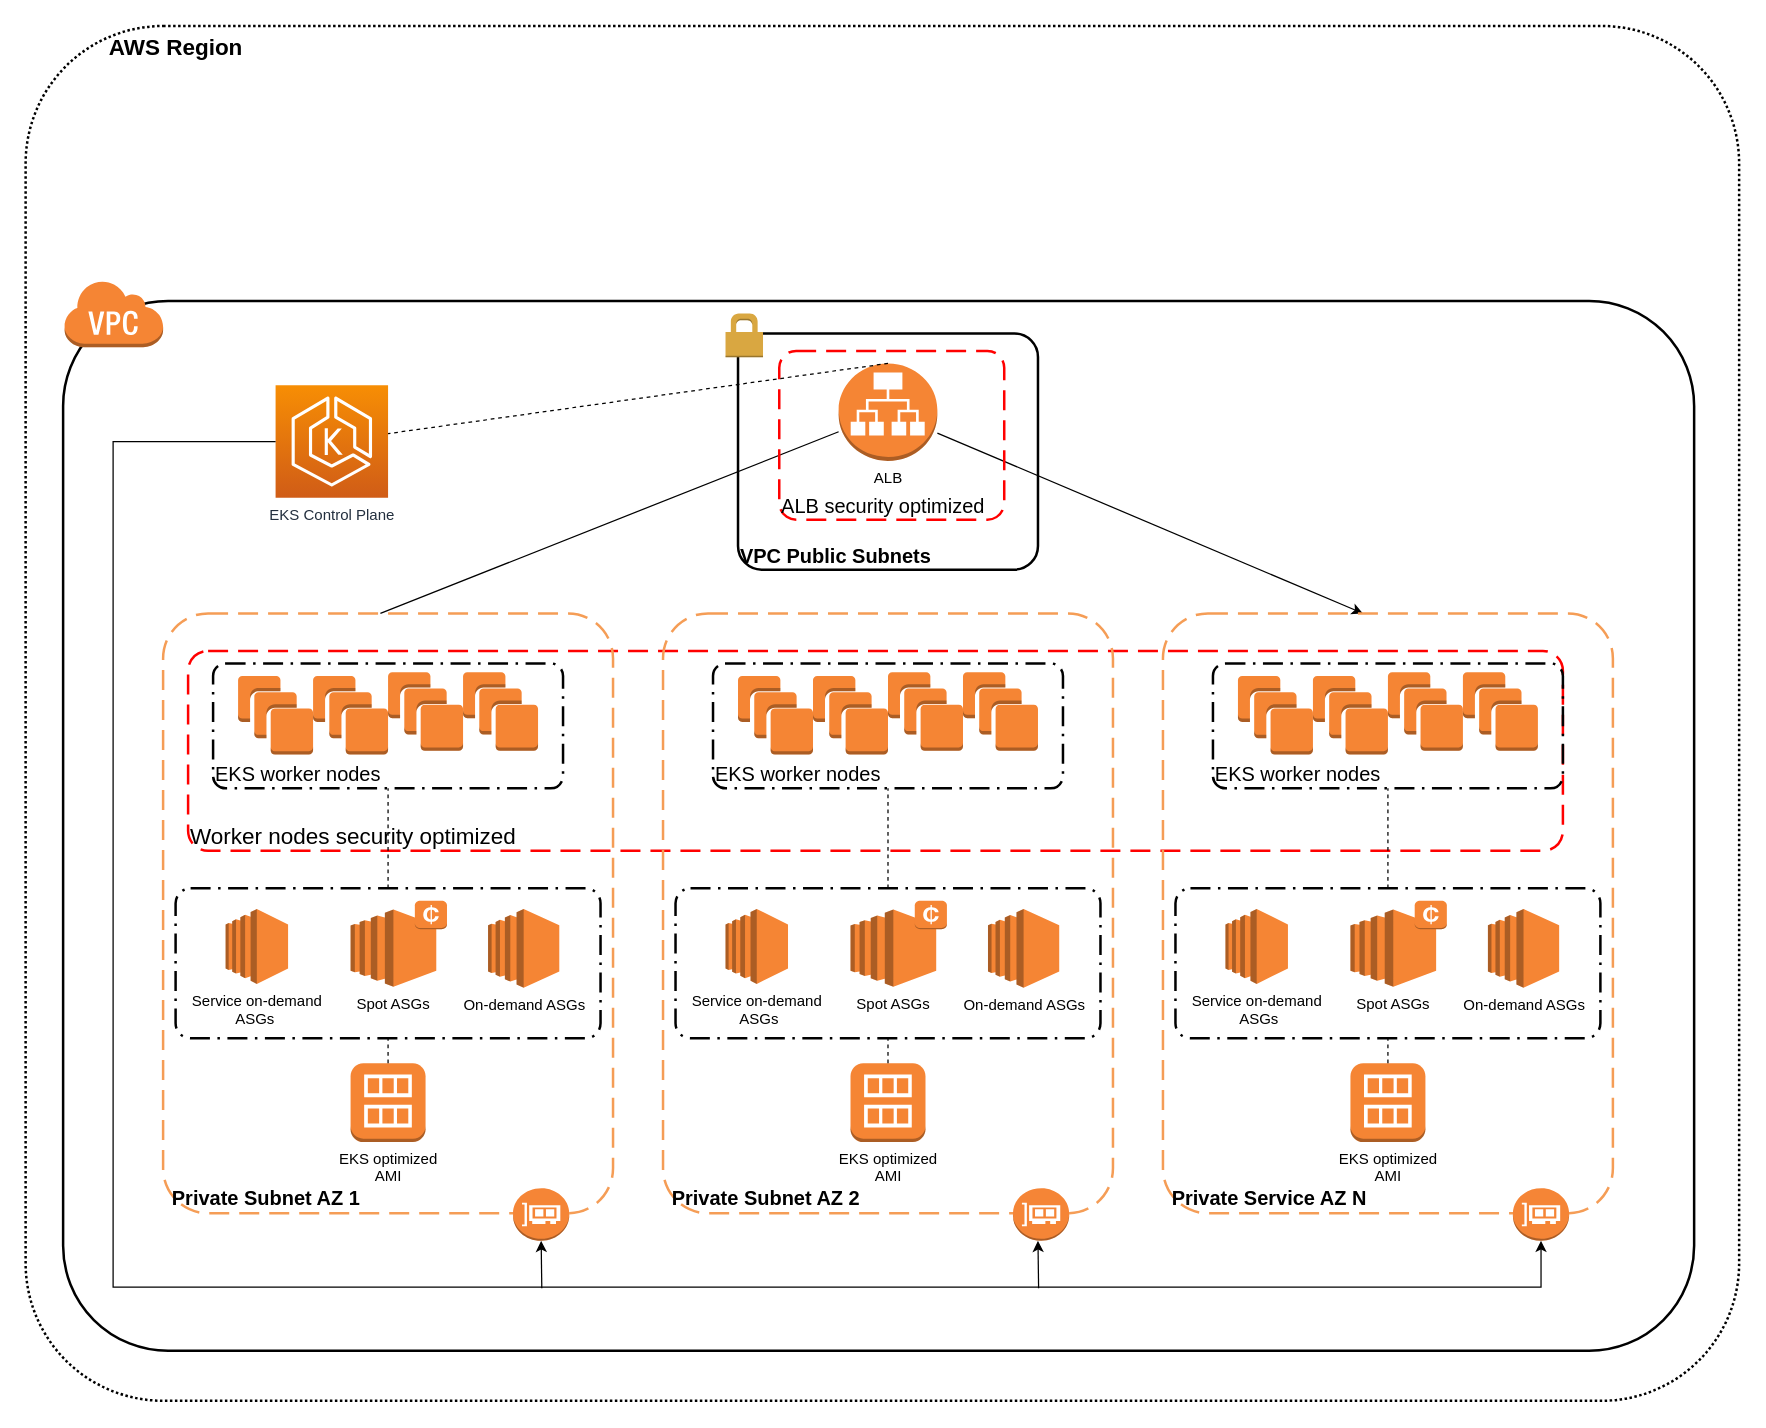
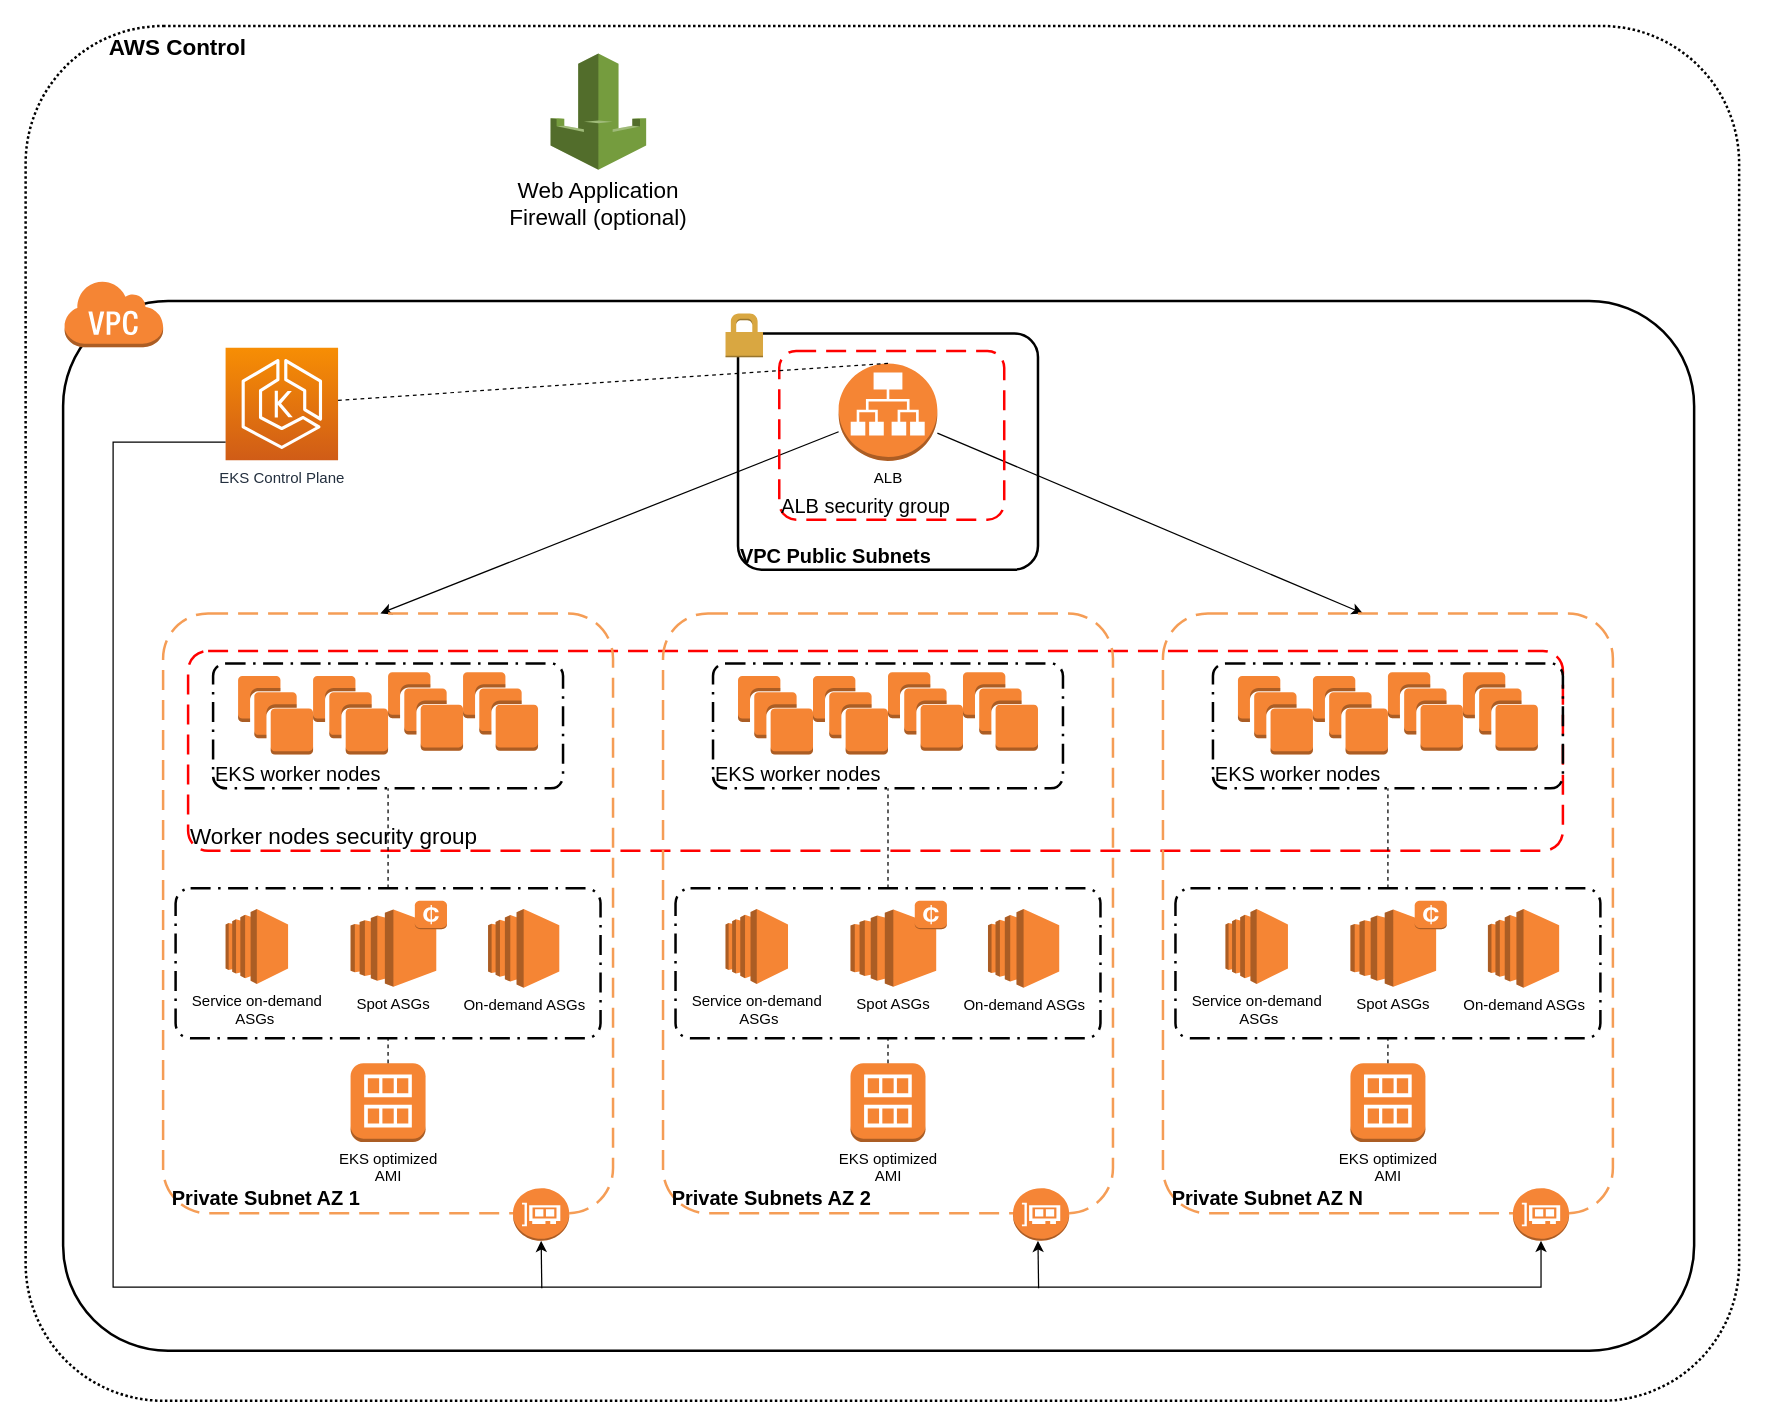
node "AWS Region": label "AWS Region" -> "AWS Control"
node "Web Application Firewall (optional)": added
node "EKS Control Plane": moved (332, 441) -> (282, 404)
node "ALB security optimized": label "ALB security optimized" -> "ALB security group"
edge "ALB" -- "Private Subnet AZ 1": arrowhead none -> classic
node "Worker nodes security optimized": label "Worker nodes security optimized" -> "Worker nodes security group"
node "Private Subnet AZ 2": label "Private Subnet AZ 2" -> "Private Subnets AZ 2"
node "Private Service AZ N": label "Private Service AZ N" -> "Private Subnet AZ N"
